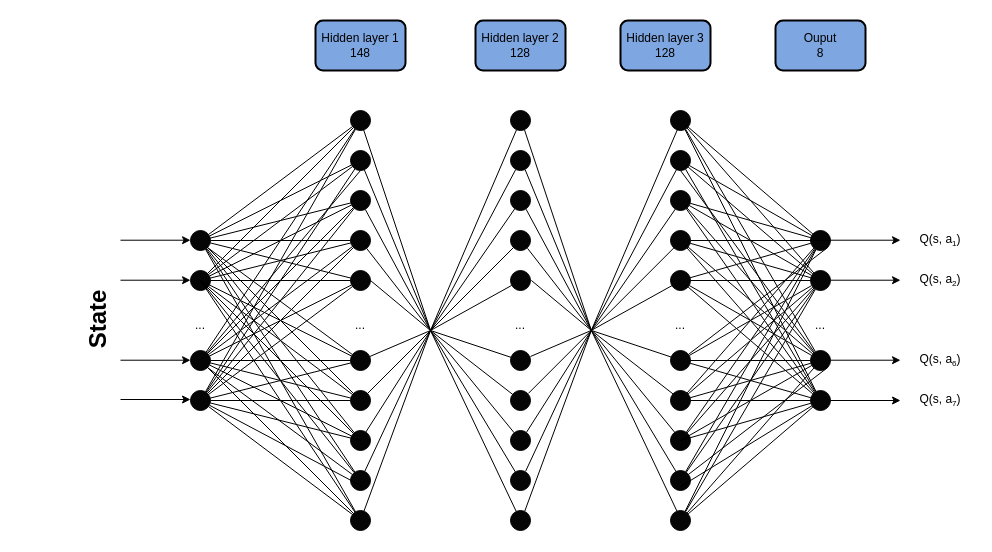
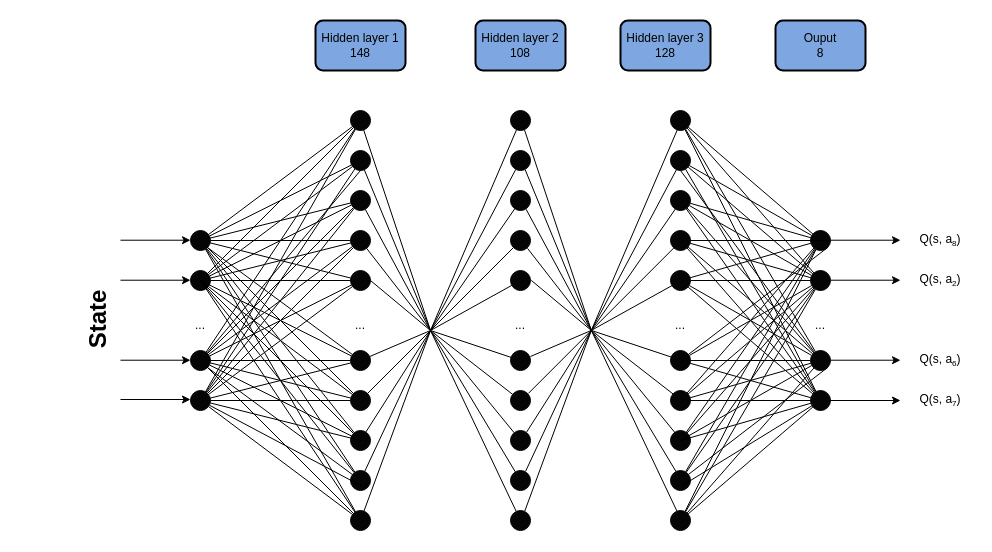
node "Hidden layer 2 128": label "Hidden layer 2 128" -> "Hidden layer 2 108"
node "Q(s, a1)": label "Q(s, a1)" -> "Q(s, a8)"
